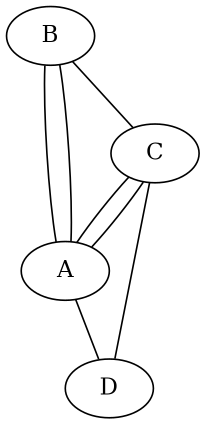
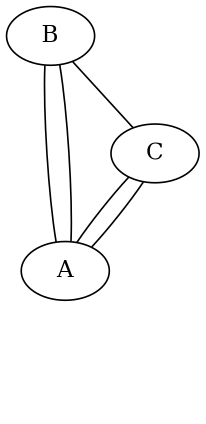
node "D": removed
